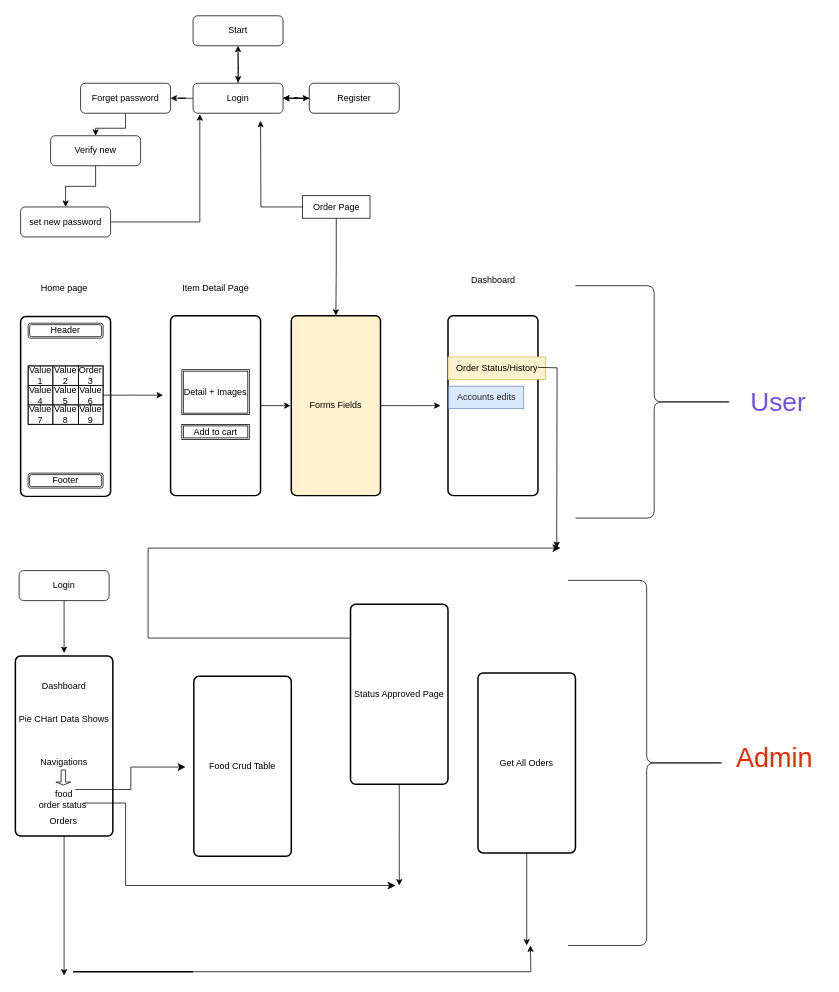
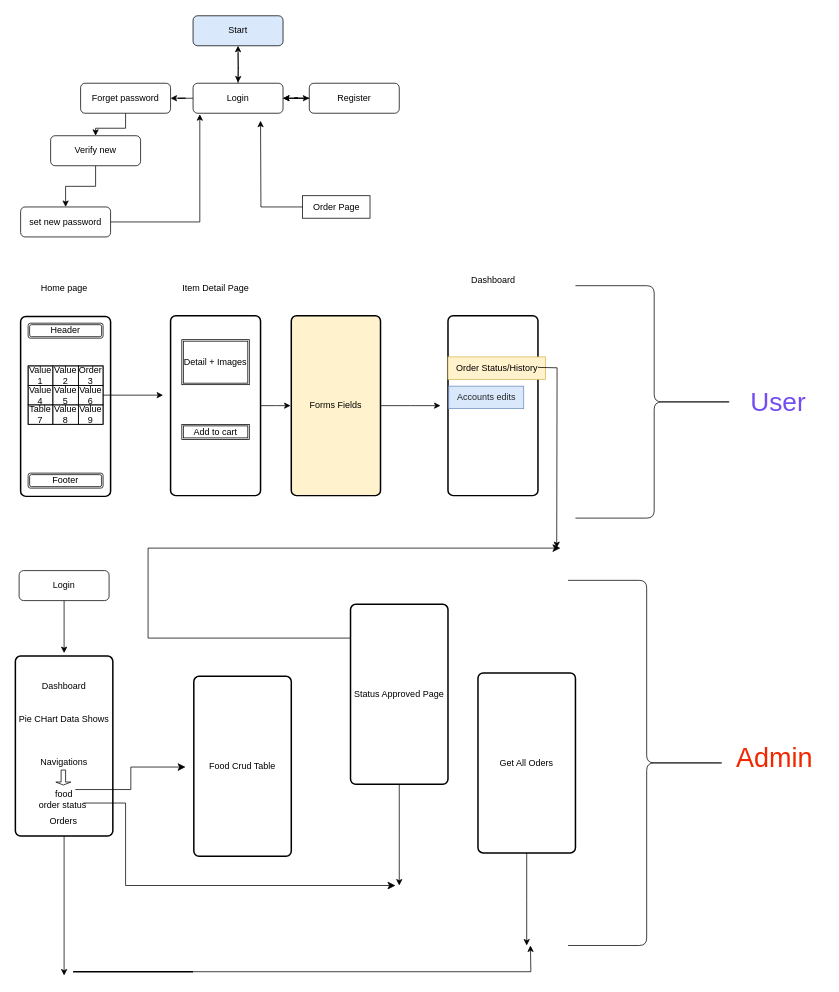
node "Start": fillcolor #ffffff -> #dae8fc
edge "Order Page" -> "Forms Fields": removed
node "Detail + Images": moved (216, 392) -> (216, 362)
node "Value 7": label "Value 7" -> "Table 7"
